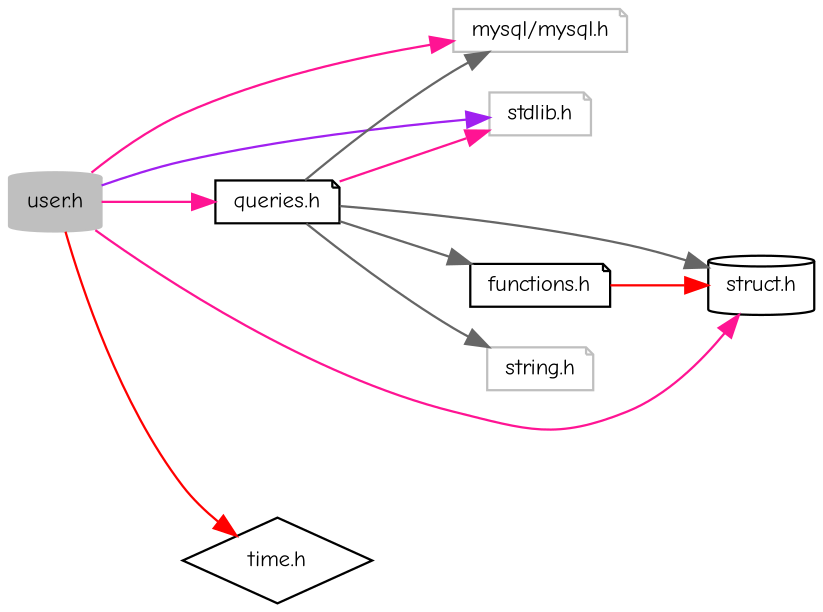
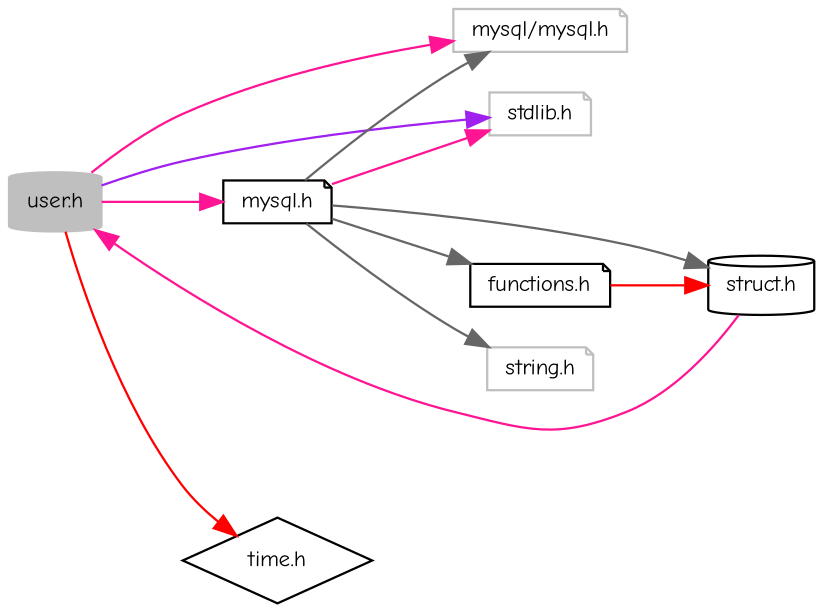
node "queries.h": label "queries.h" -> "mysql.h"
edge "user.h" -> "struct.h": reversed
